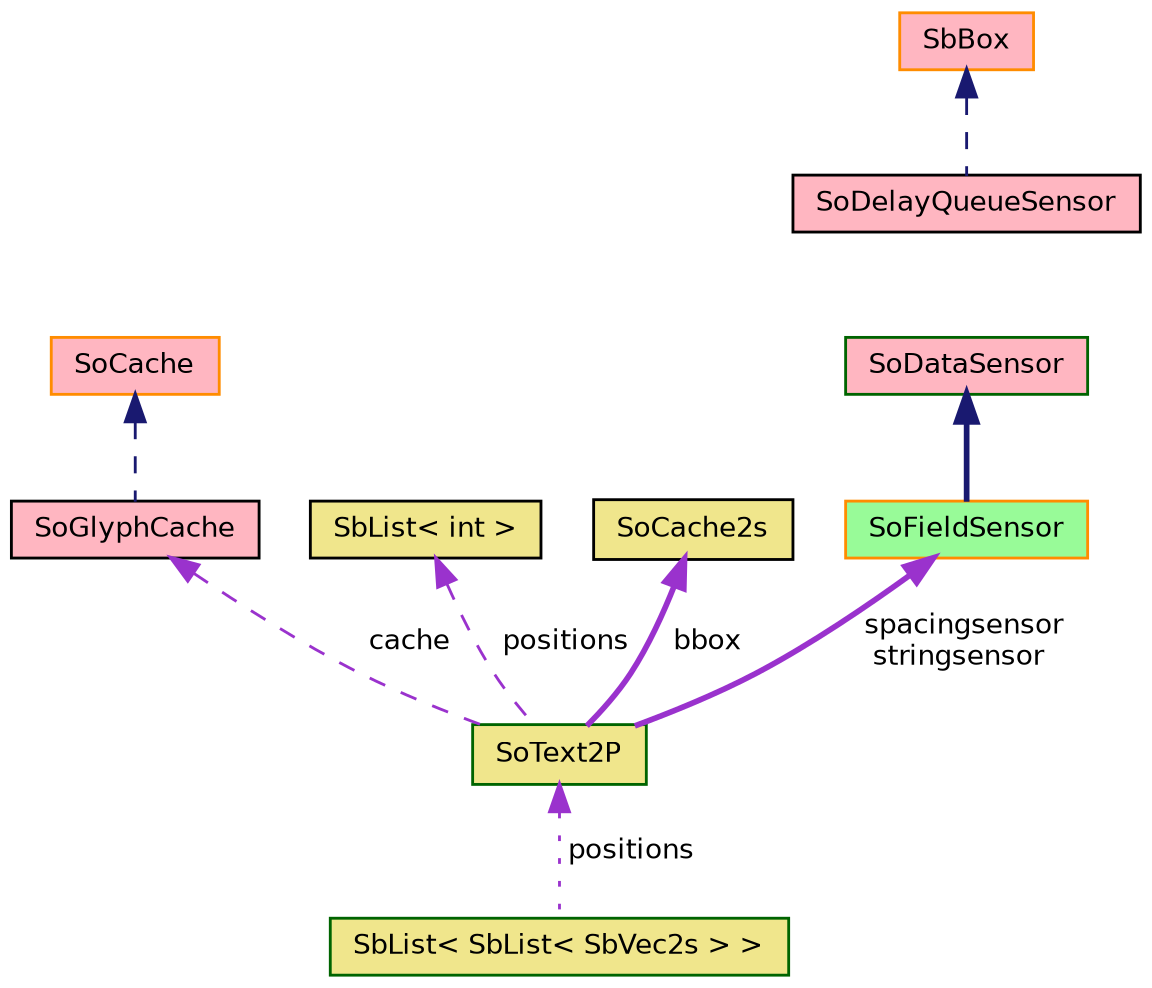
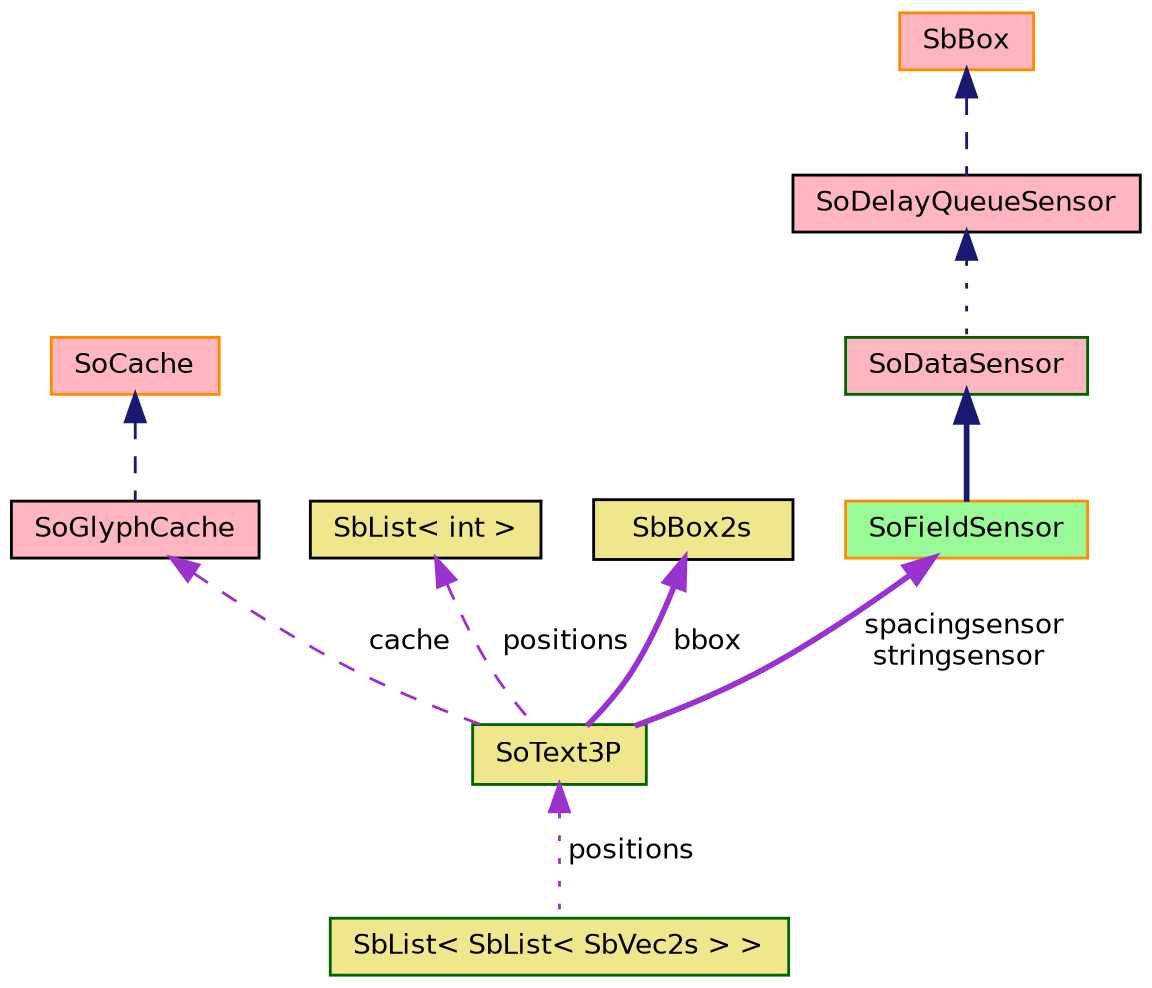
edge "SoDataSensor" -> "SoDelayQueueSensor": added
node "SoCache2s": label "SoCache2s" -> "SbBox2s"
node "SoText2P": label "SoText2P" -> "SoText3P"
